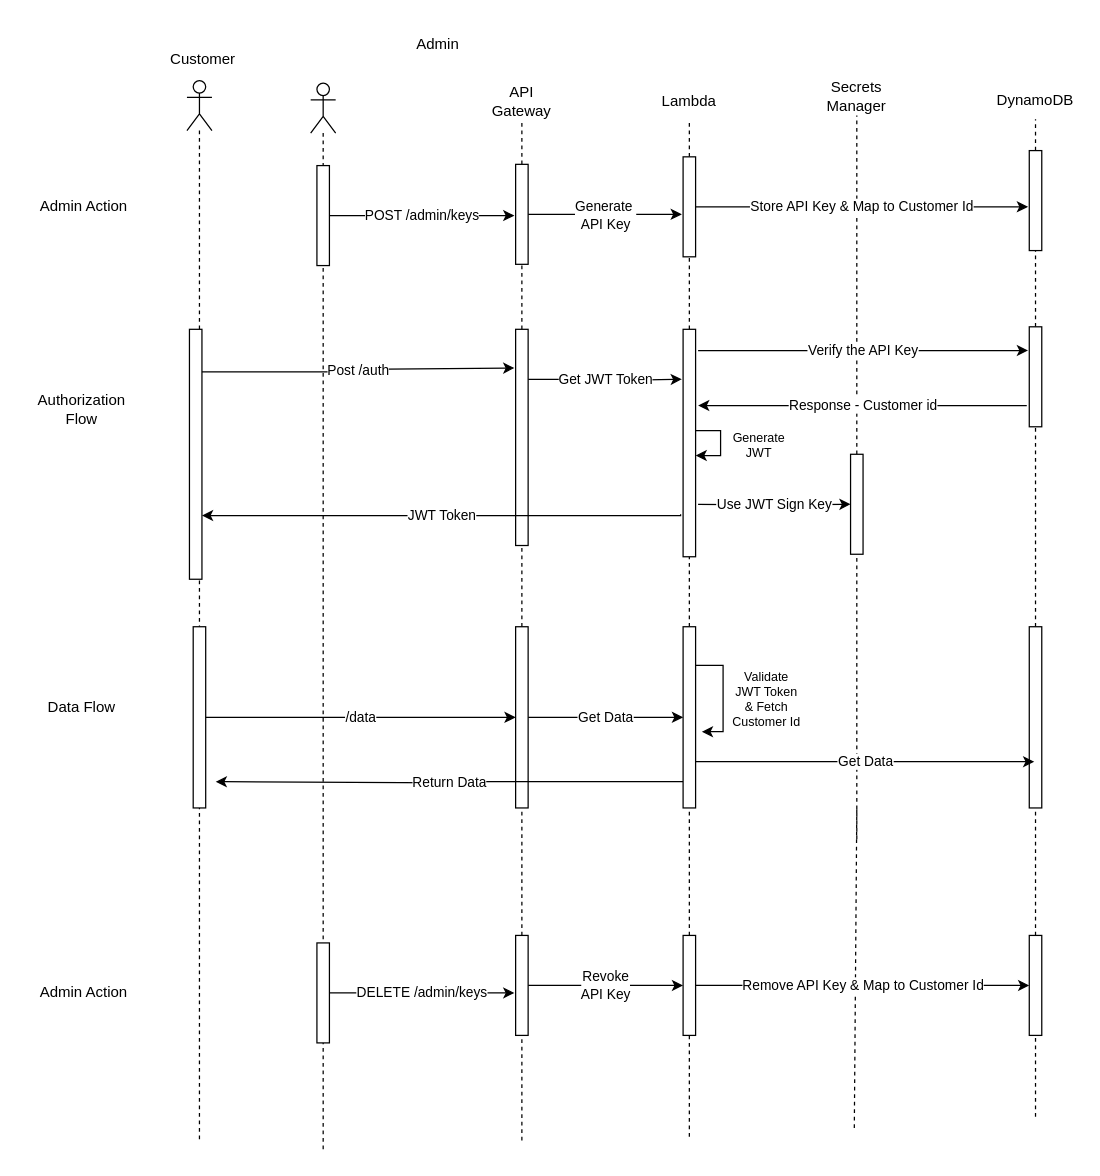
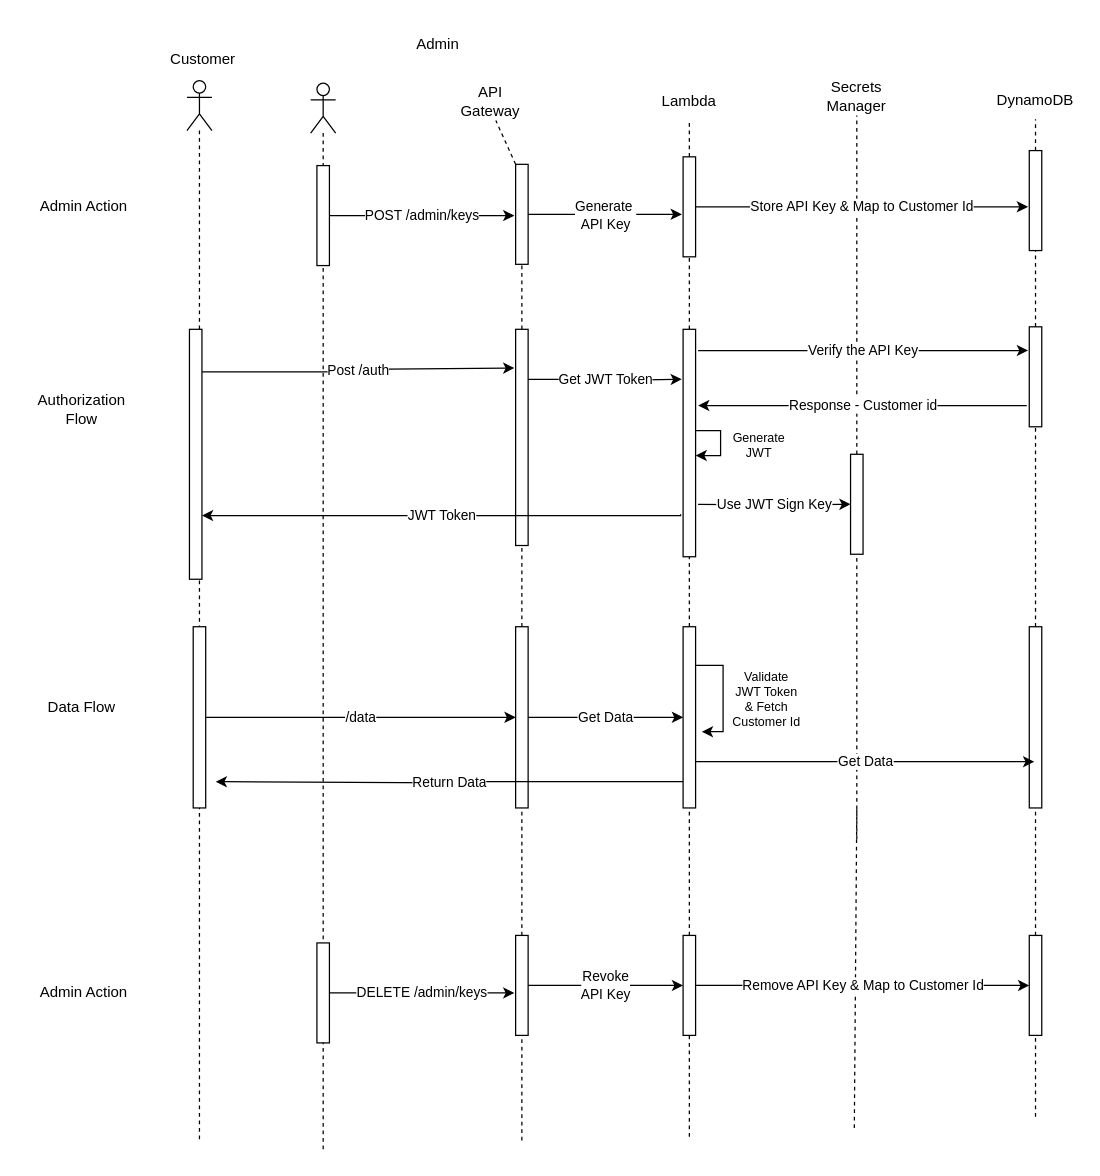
node "API Gateway": moved (522, 102) -> (491, 102)
